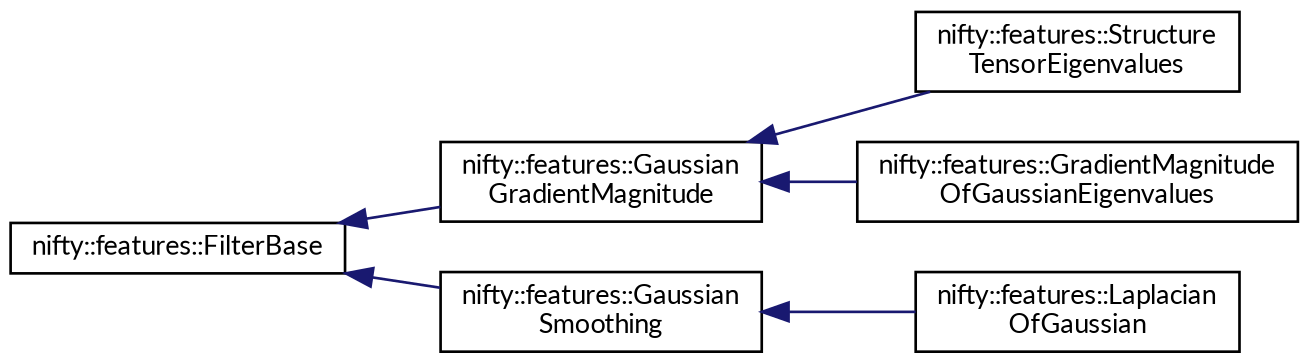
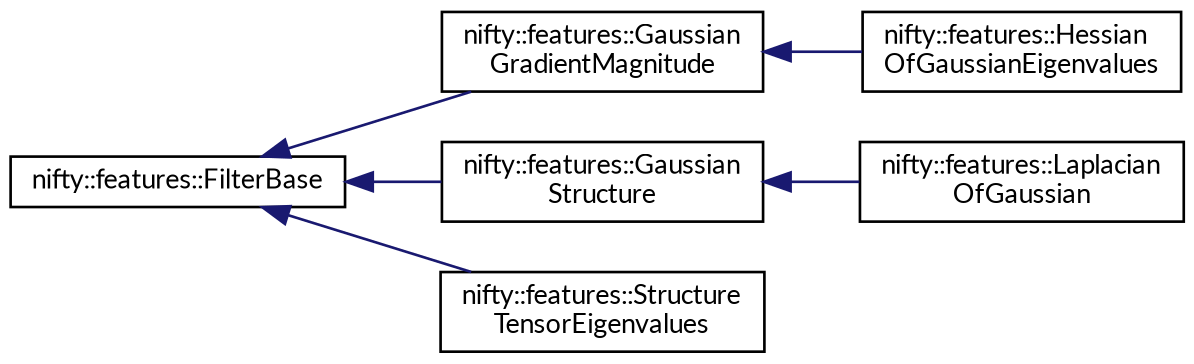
edge "nifty::features::Structure TensorEigenvalues" -> "nifty::features::Gaussian GradientMagnitude": now "nifty::features::Structure TensorEigenvalues" -> "nifty::features::FilterBase"
node "nifty::features::GradientMagnitude OfGaussianEigenvalues": label "nifty::features::GradientMagnitude OfGaussianEigenvalues" -> "nifty::features::Hessian OfGaussianEigenvalues"
node "nifty::features::Gaussian Smoothing": label "nifty::features::Gaussian Smoothing" -> "nifty::features::Gaussian Structure"
